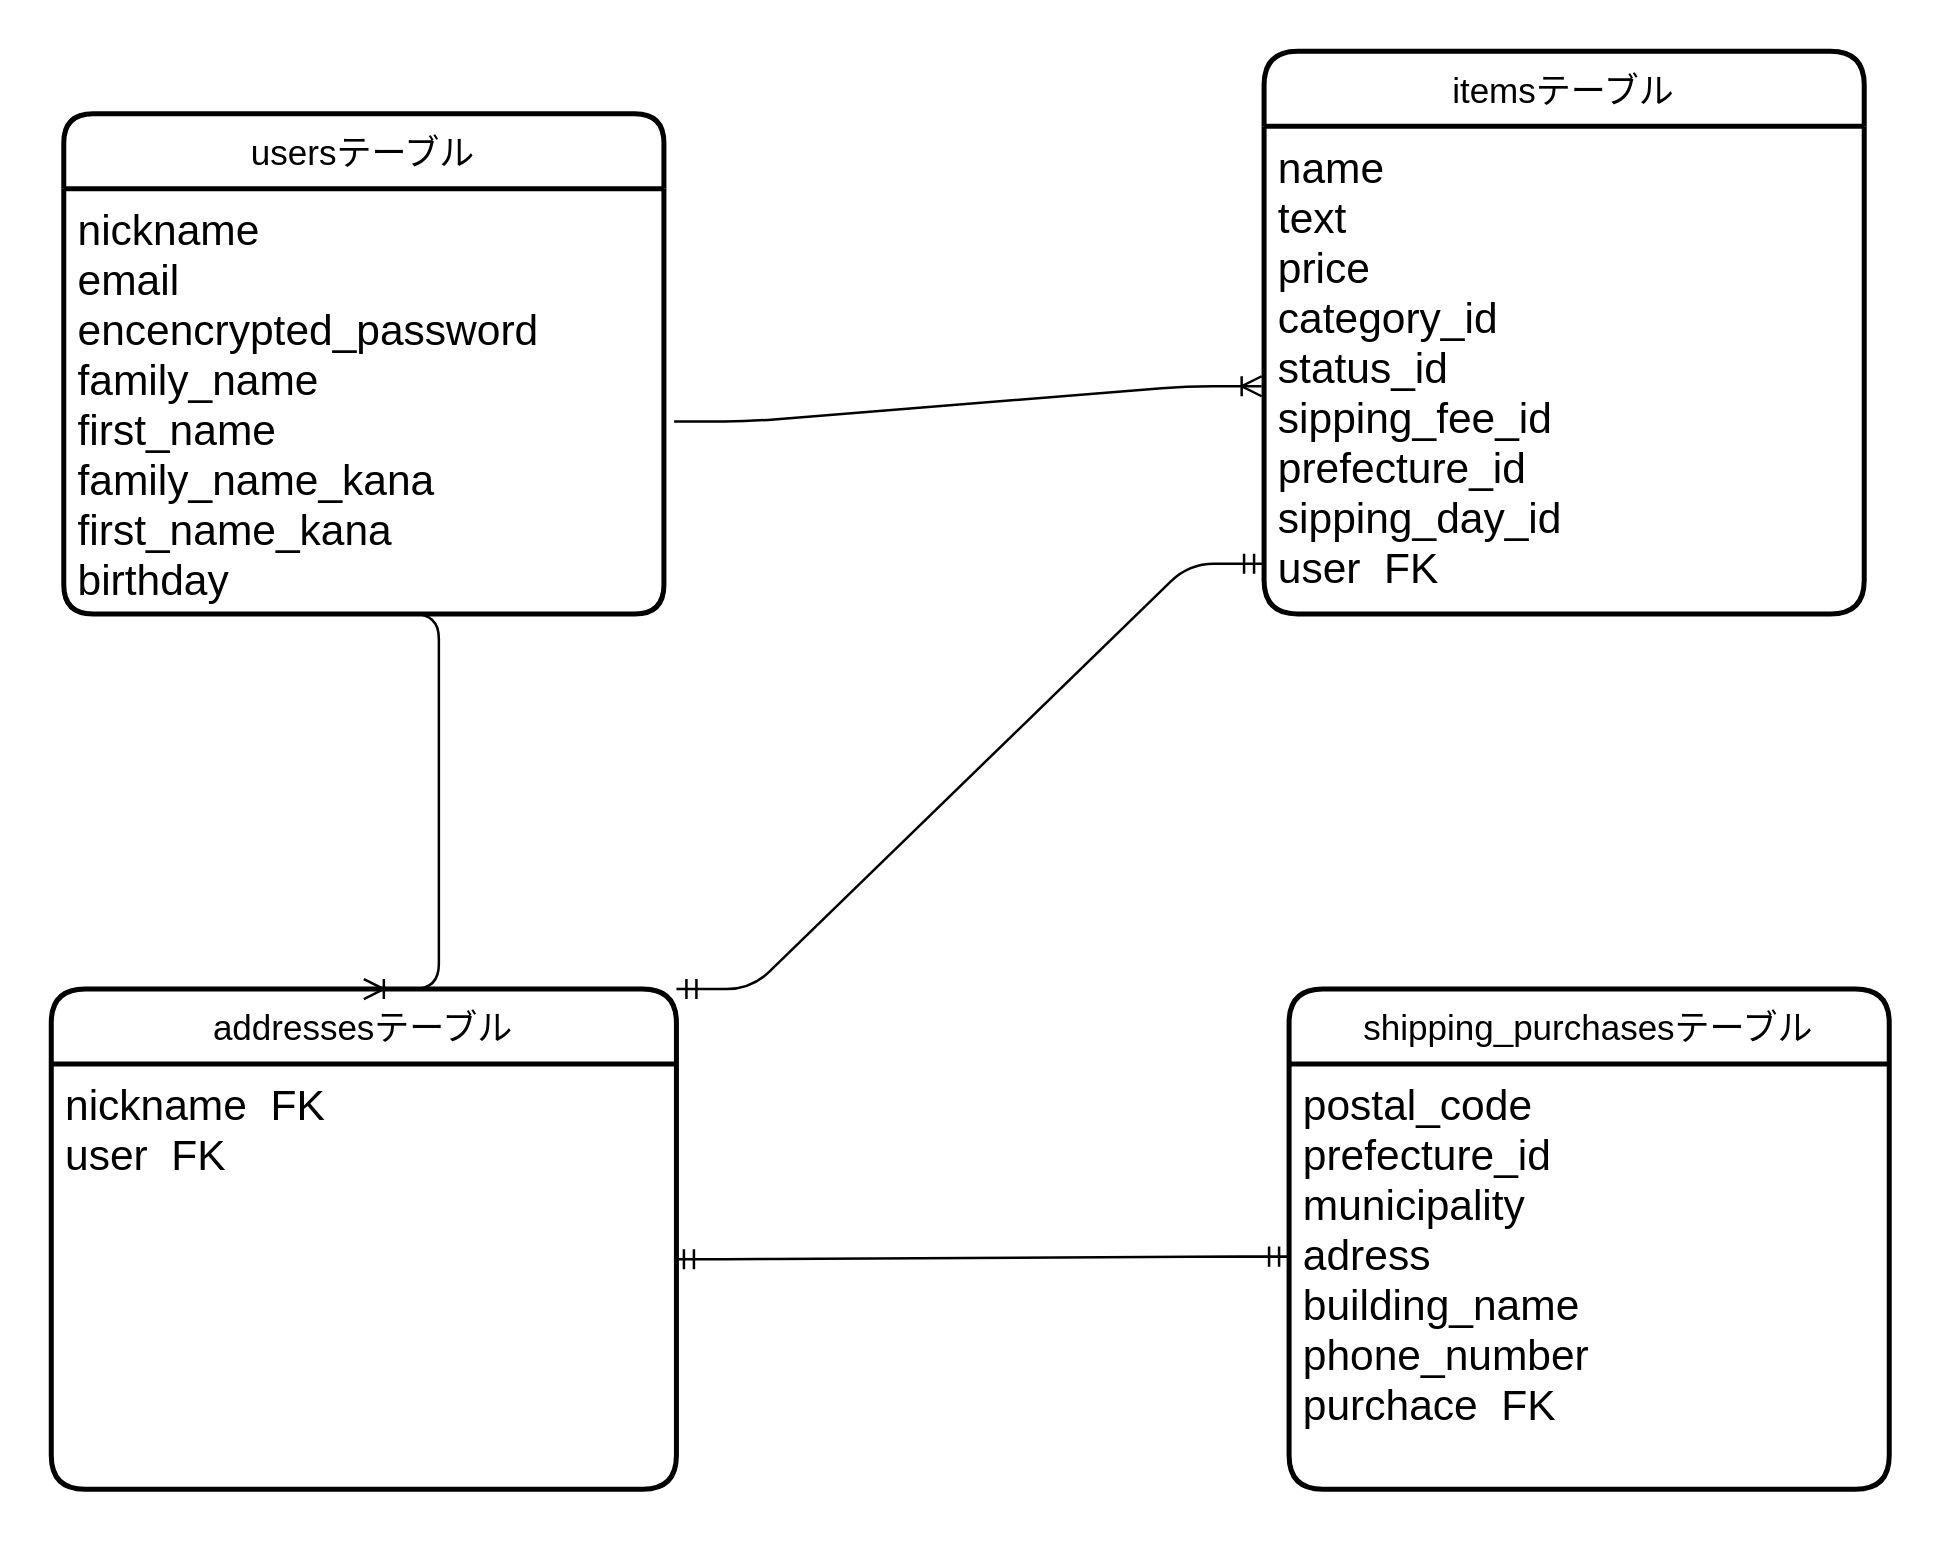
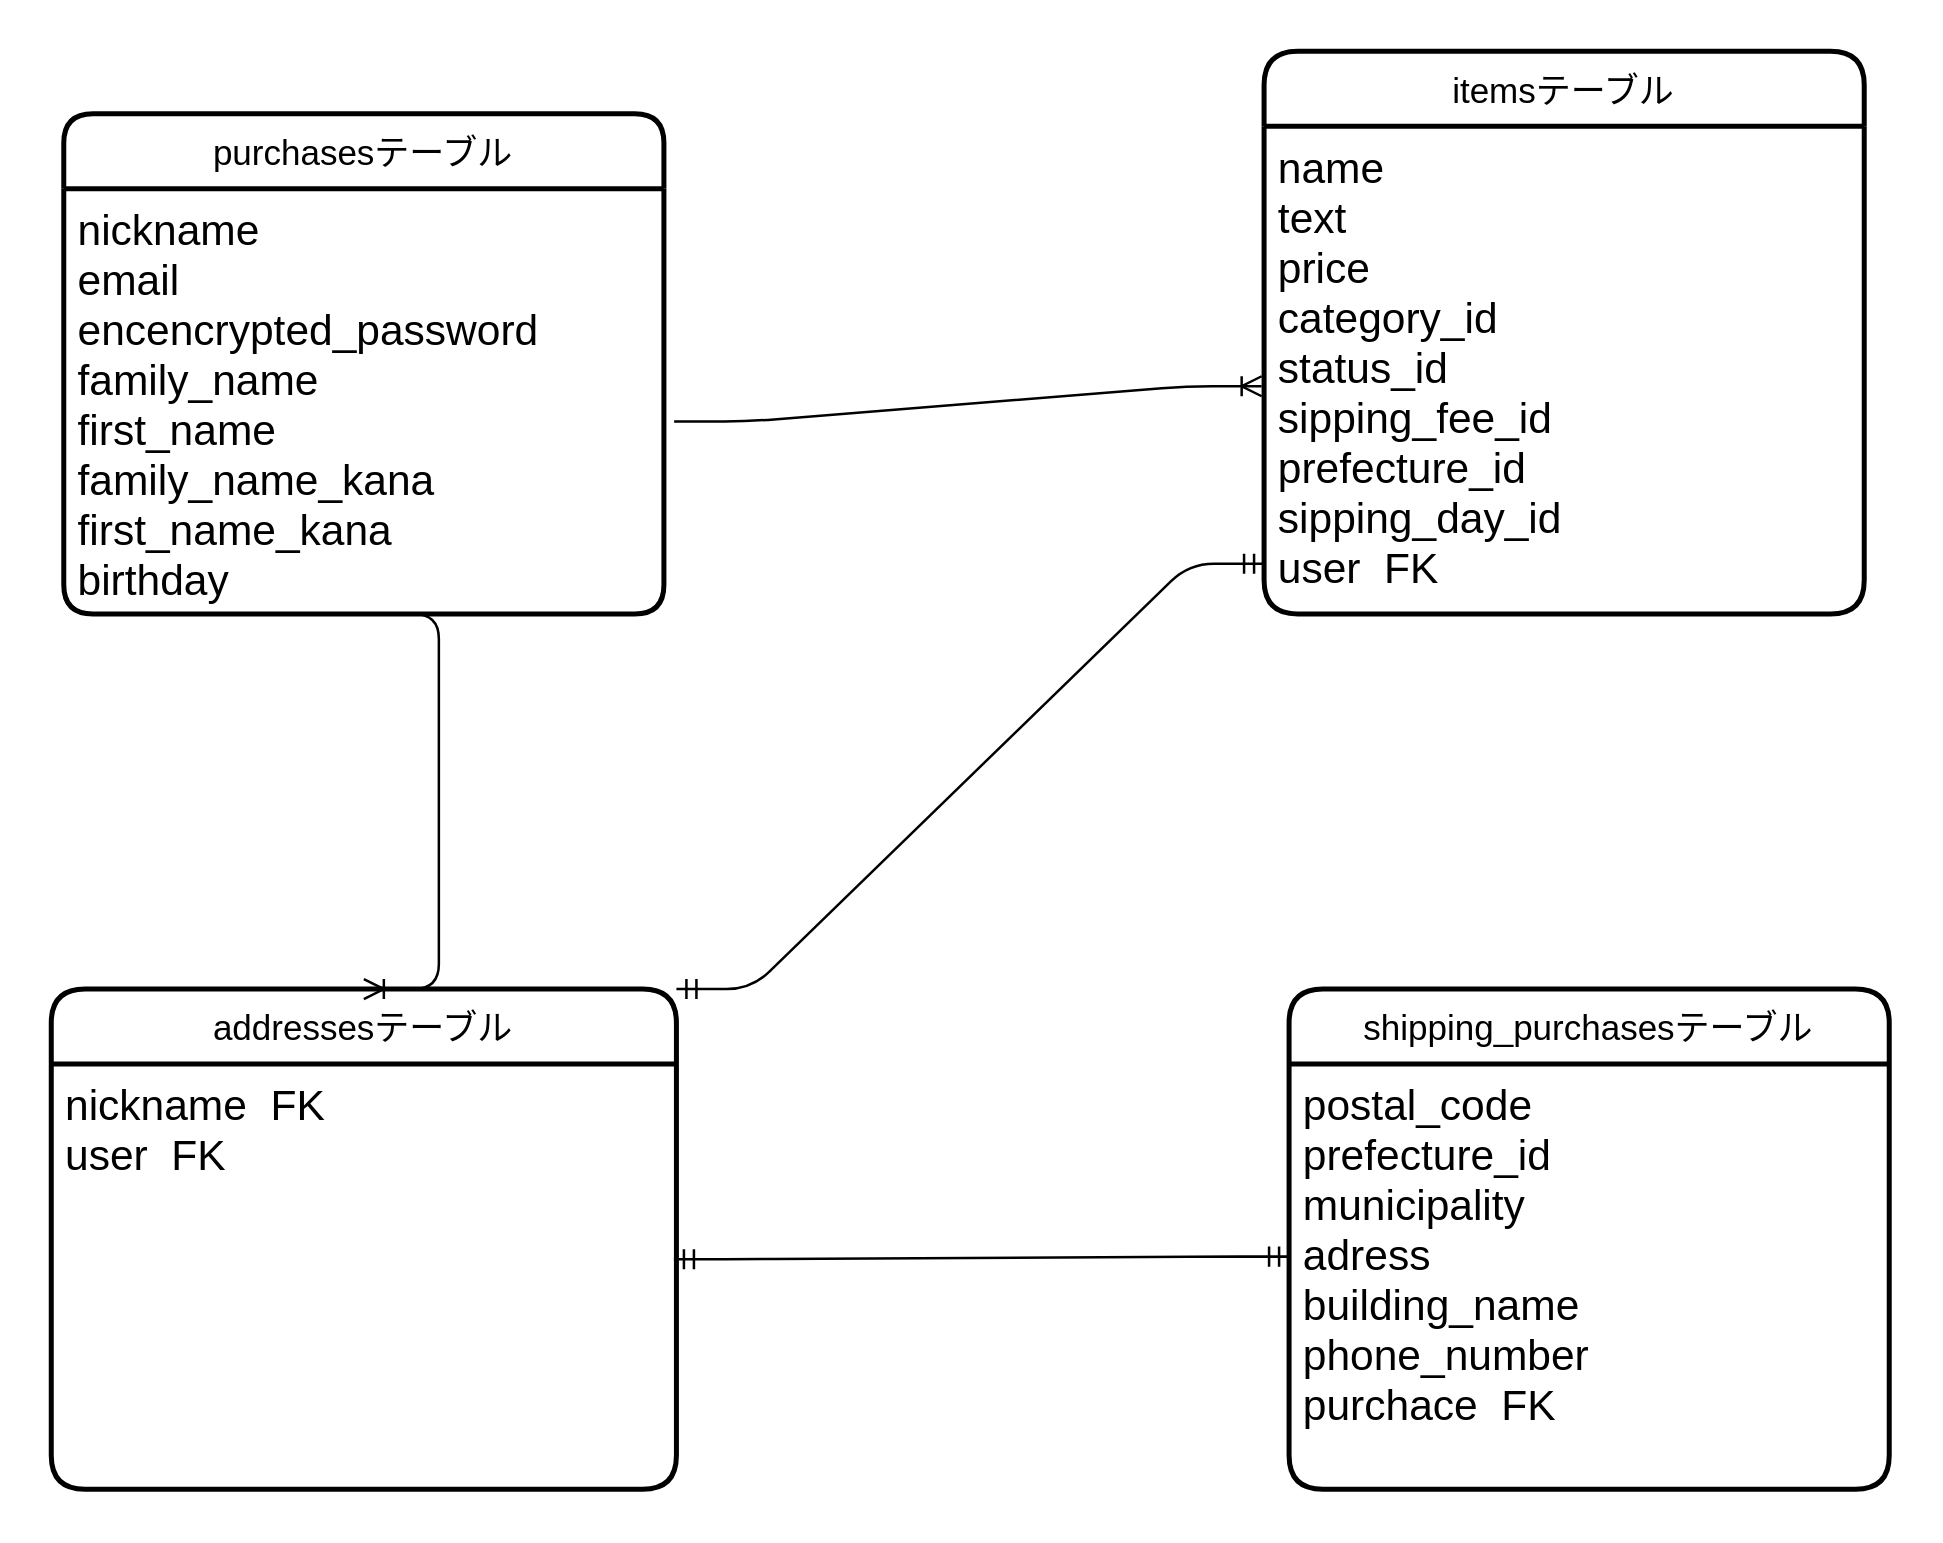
node "usersテーブル": label "usersテーブル" -> "purchasesテーブル"
